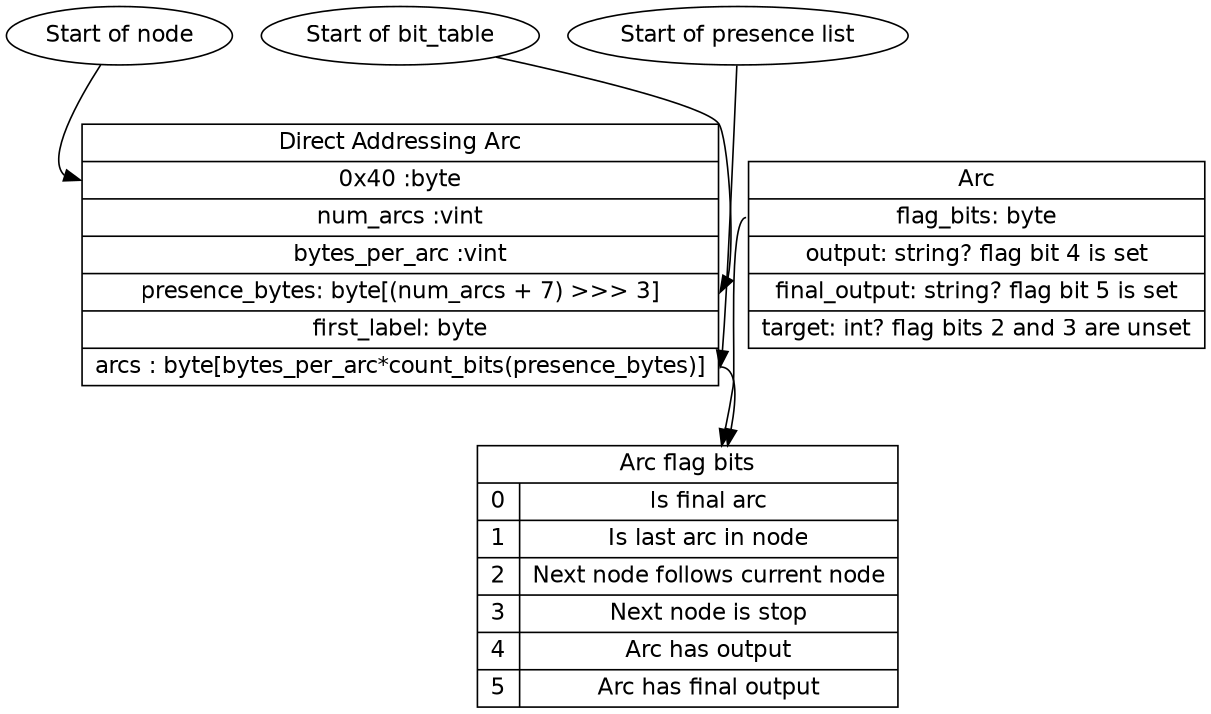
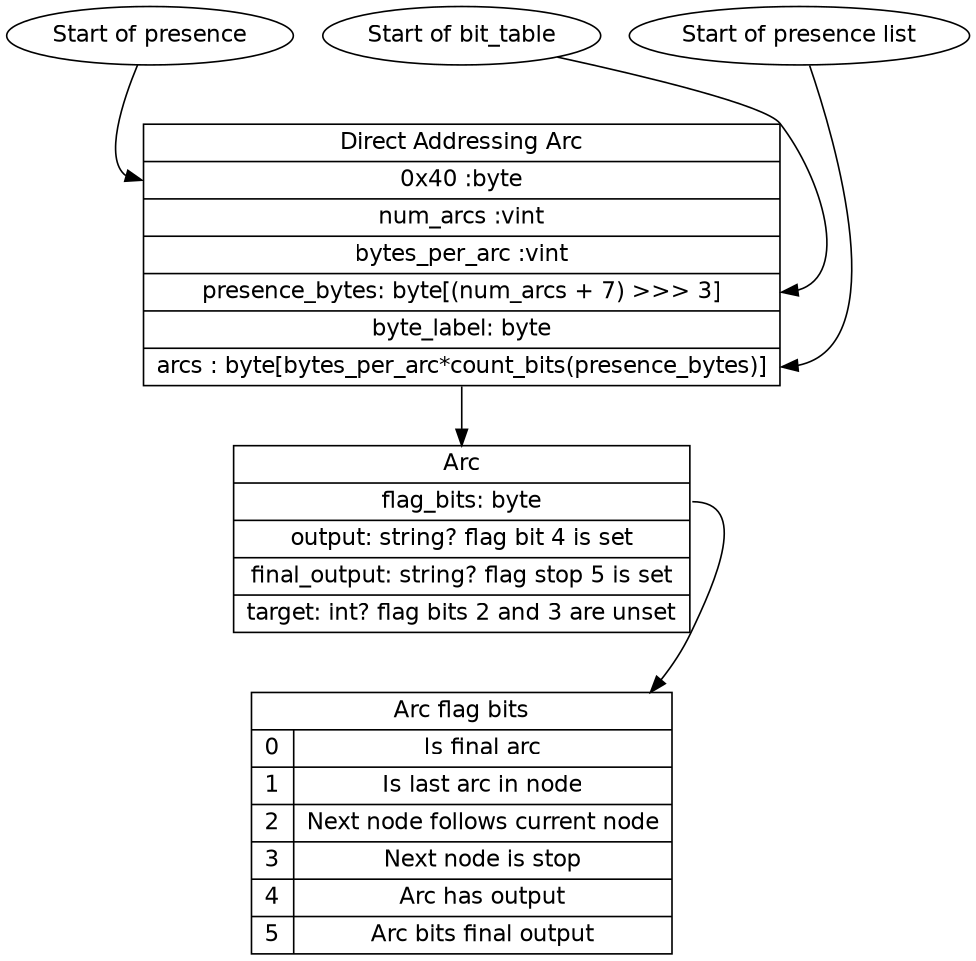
node "Start of node": label "Start of node" -> "Start of presence"
node "Arc": text "final_output: string? flag bit 5 is set" -> "final_output: string? flag stop 5 is set"
node "Direct Addressing Arc": text "first_label: byte" -> "byte_label: byte"
edge "Direct Addressing Arc" -> "Arc flag bits": now "Direct Addressing Arc" -> "Arc"
node "Arc flag bits": text "Arc has final output" -> "Arc bits final output"
